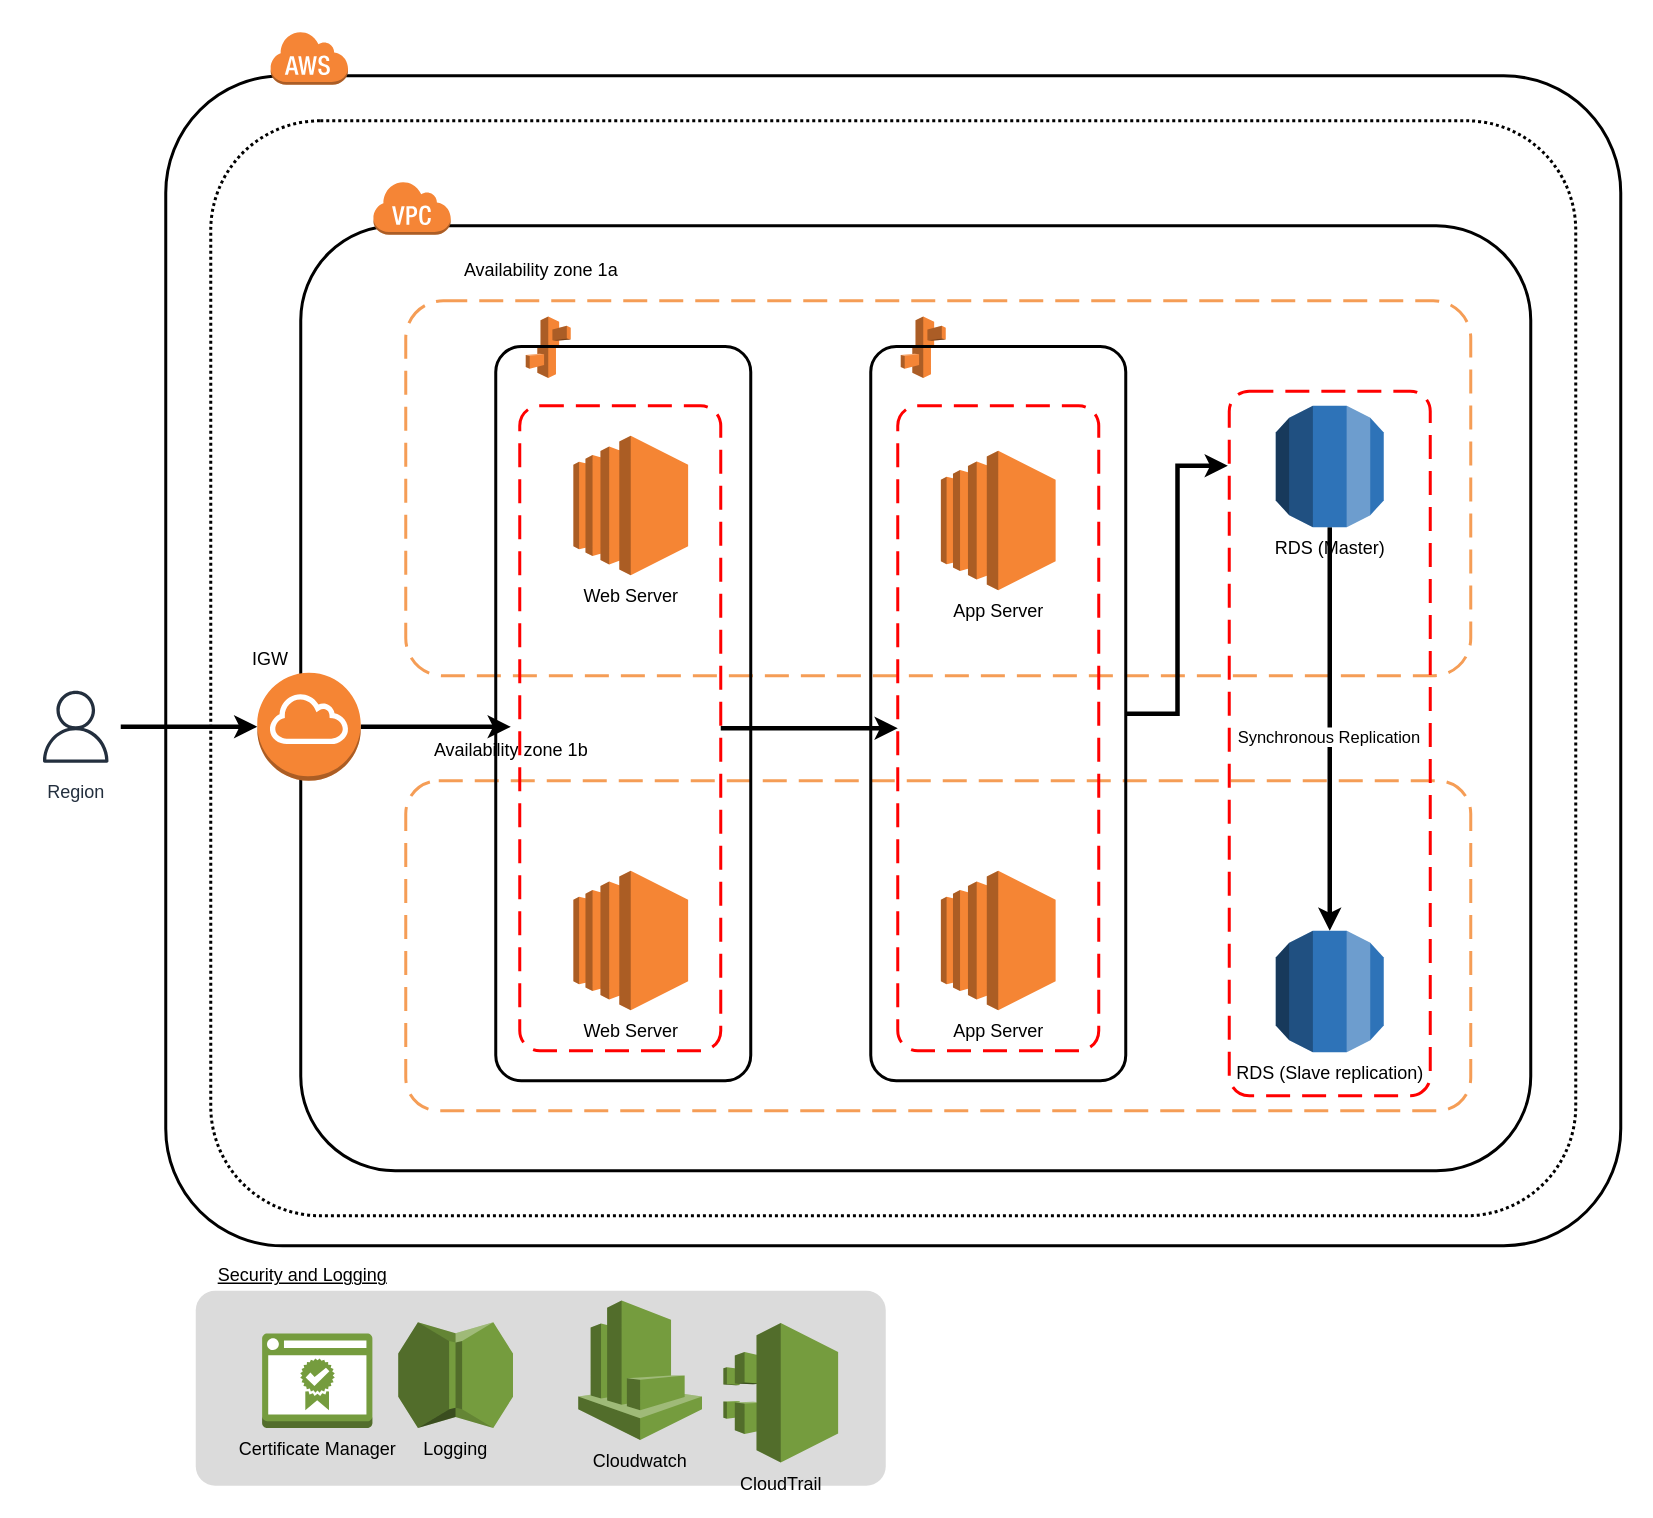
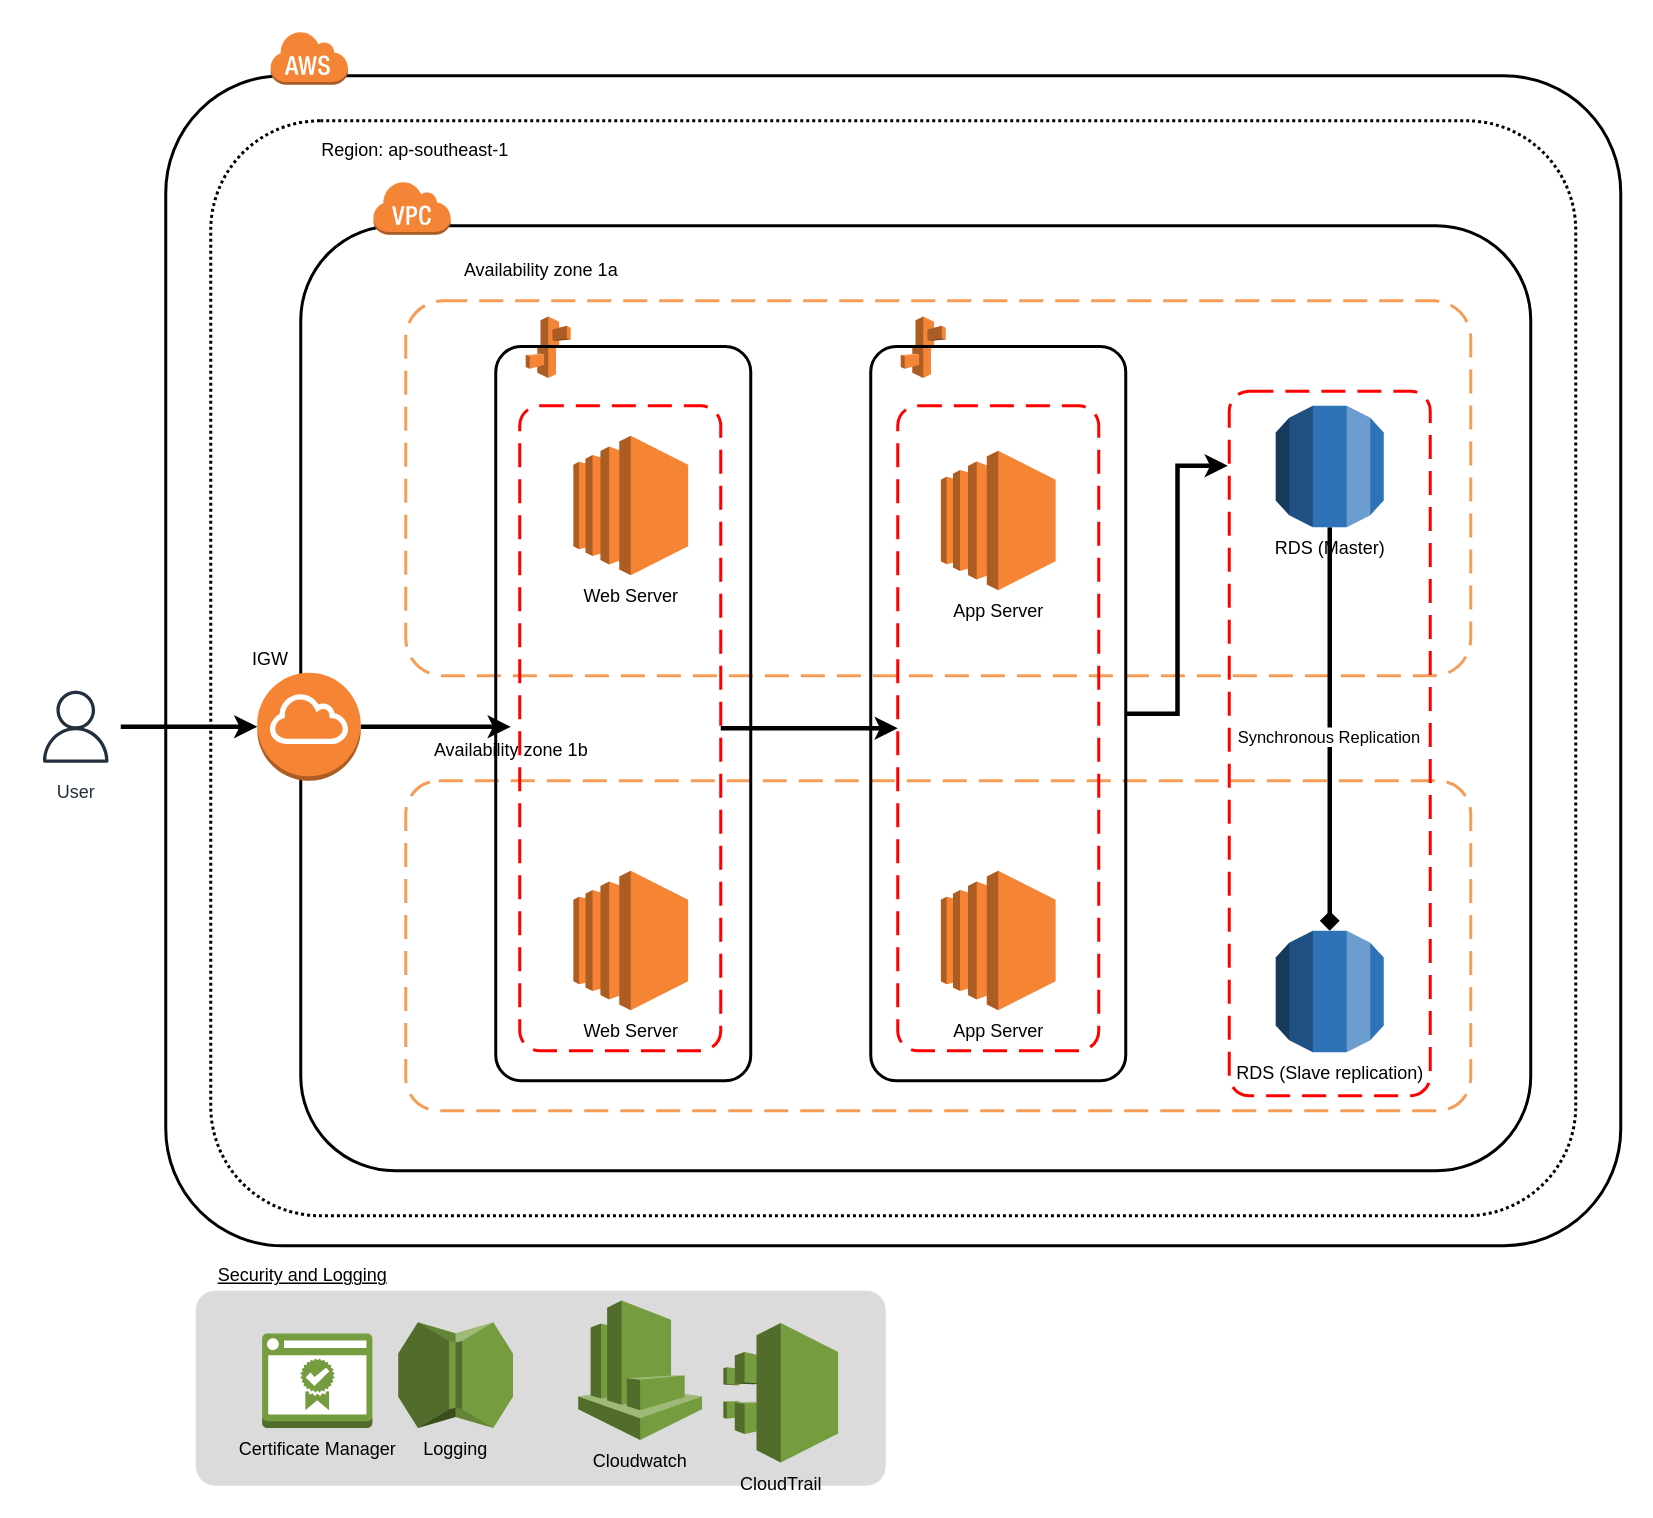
node "Region: ap-southeast-1": added
node "Region": label "Region" -> "User"
edge "RDS (Master)" -> "RDS (Slave replication)": arrowhead classic -> diamond
